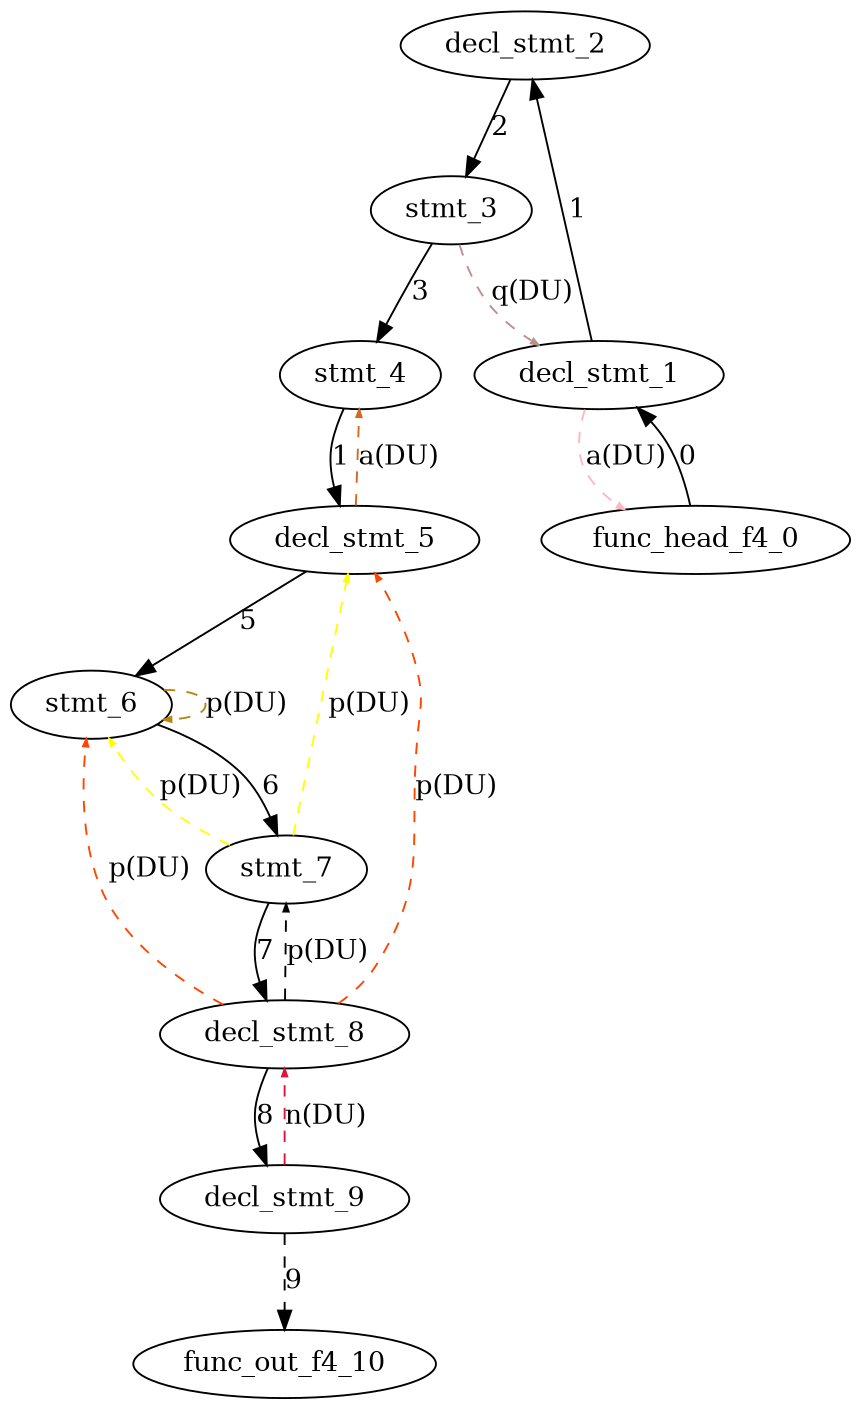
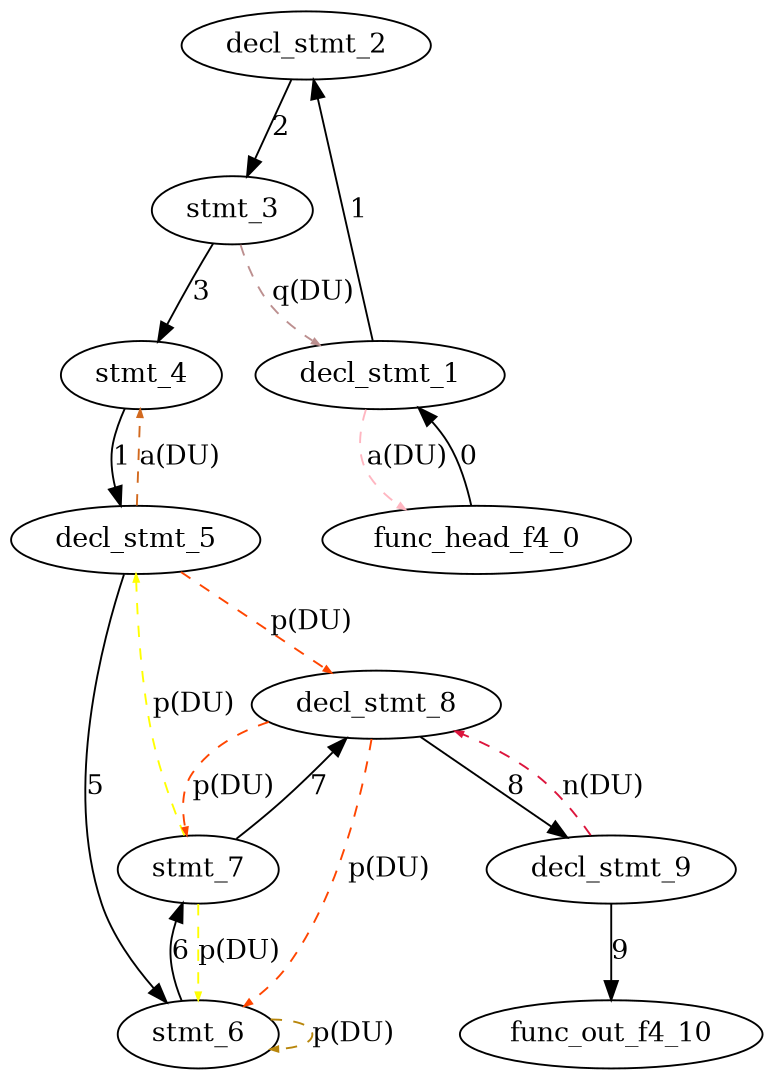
edge "decl_stmt_8" -> "decl_stmt_5": reversed
edge "decl_stmt_8" -> "stmt_7": color black -> orangered
edge "decl_stmt_9" -> "func_out_f4_10": style dashed -> solid
